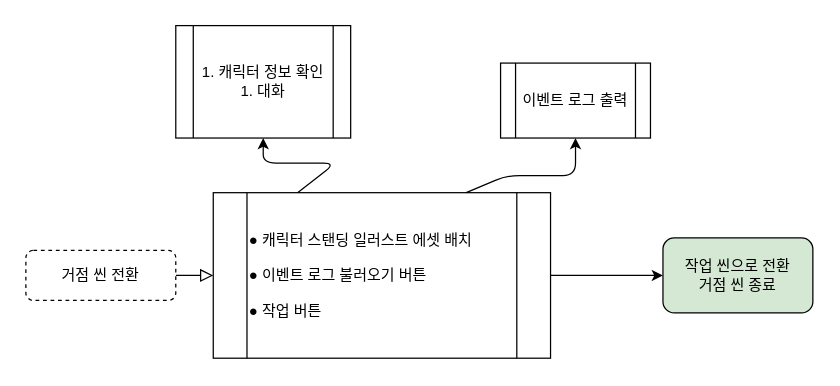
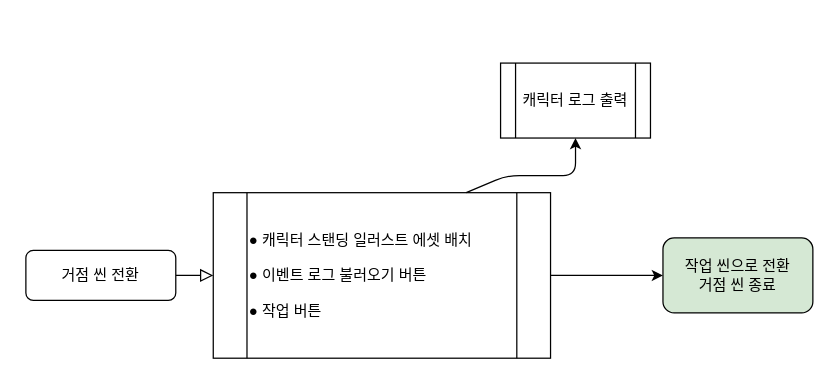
node "1. 캐릭터 정보 확인 1. 대화": removed
node "이벤트 로그 출력": label "이벤트 로그 출력" -> "캐릭터 로그 출력"
edge "● 캐릭터 스탠딩 일러스트 에셋 배치 ● 이벤트 로그 불러오기 버튼 ● 작업 버튼" -> "1. 캐릭터 정보 확인 1. 대화": removed
node "거점 씬 전환": style dashed -> solid
